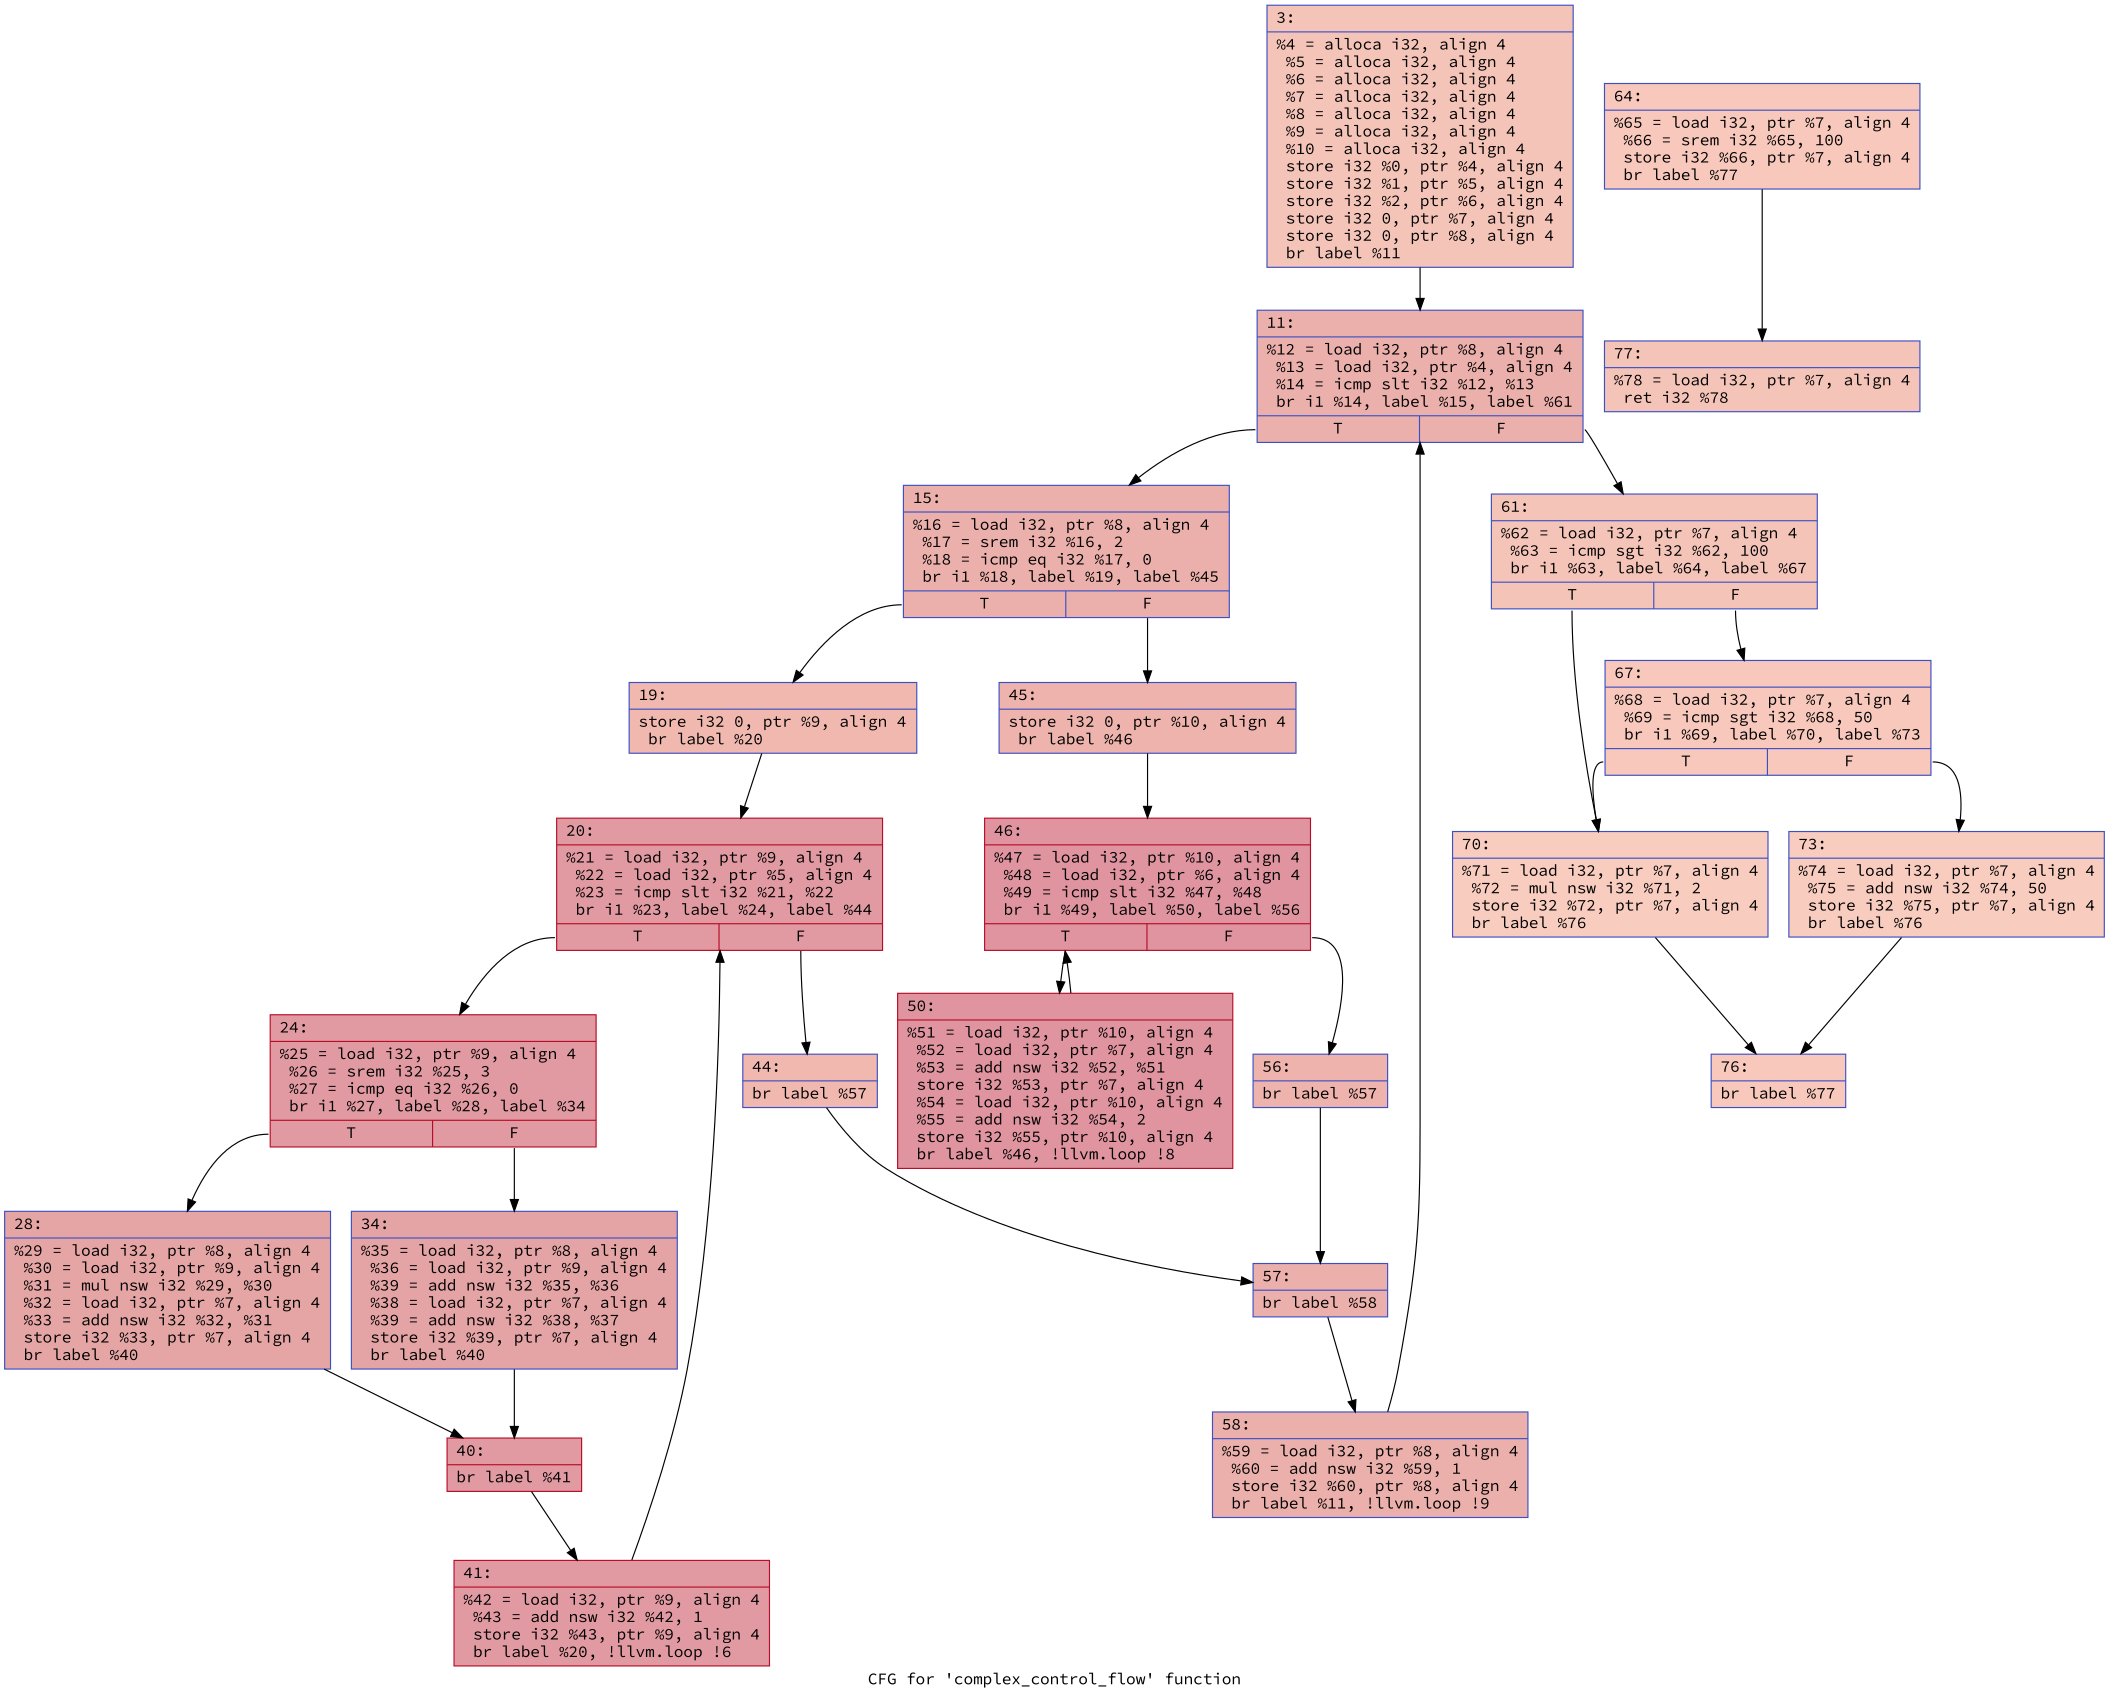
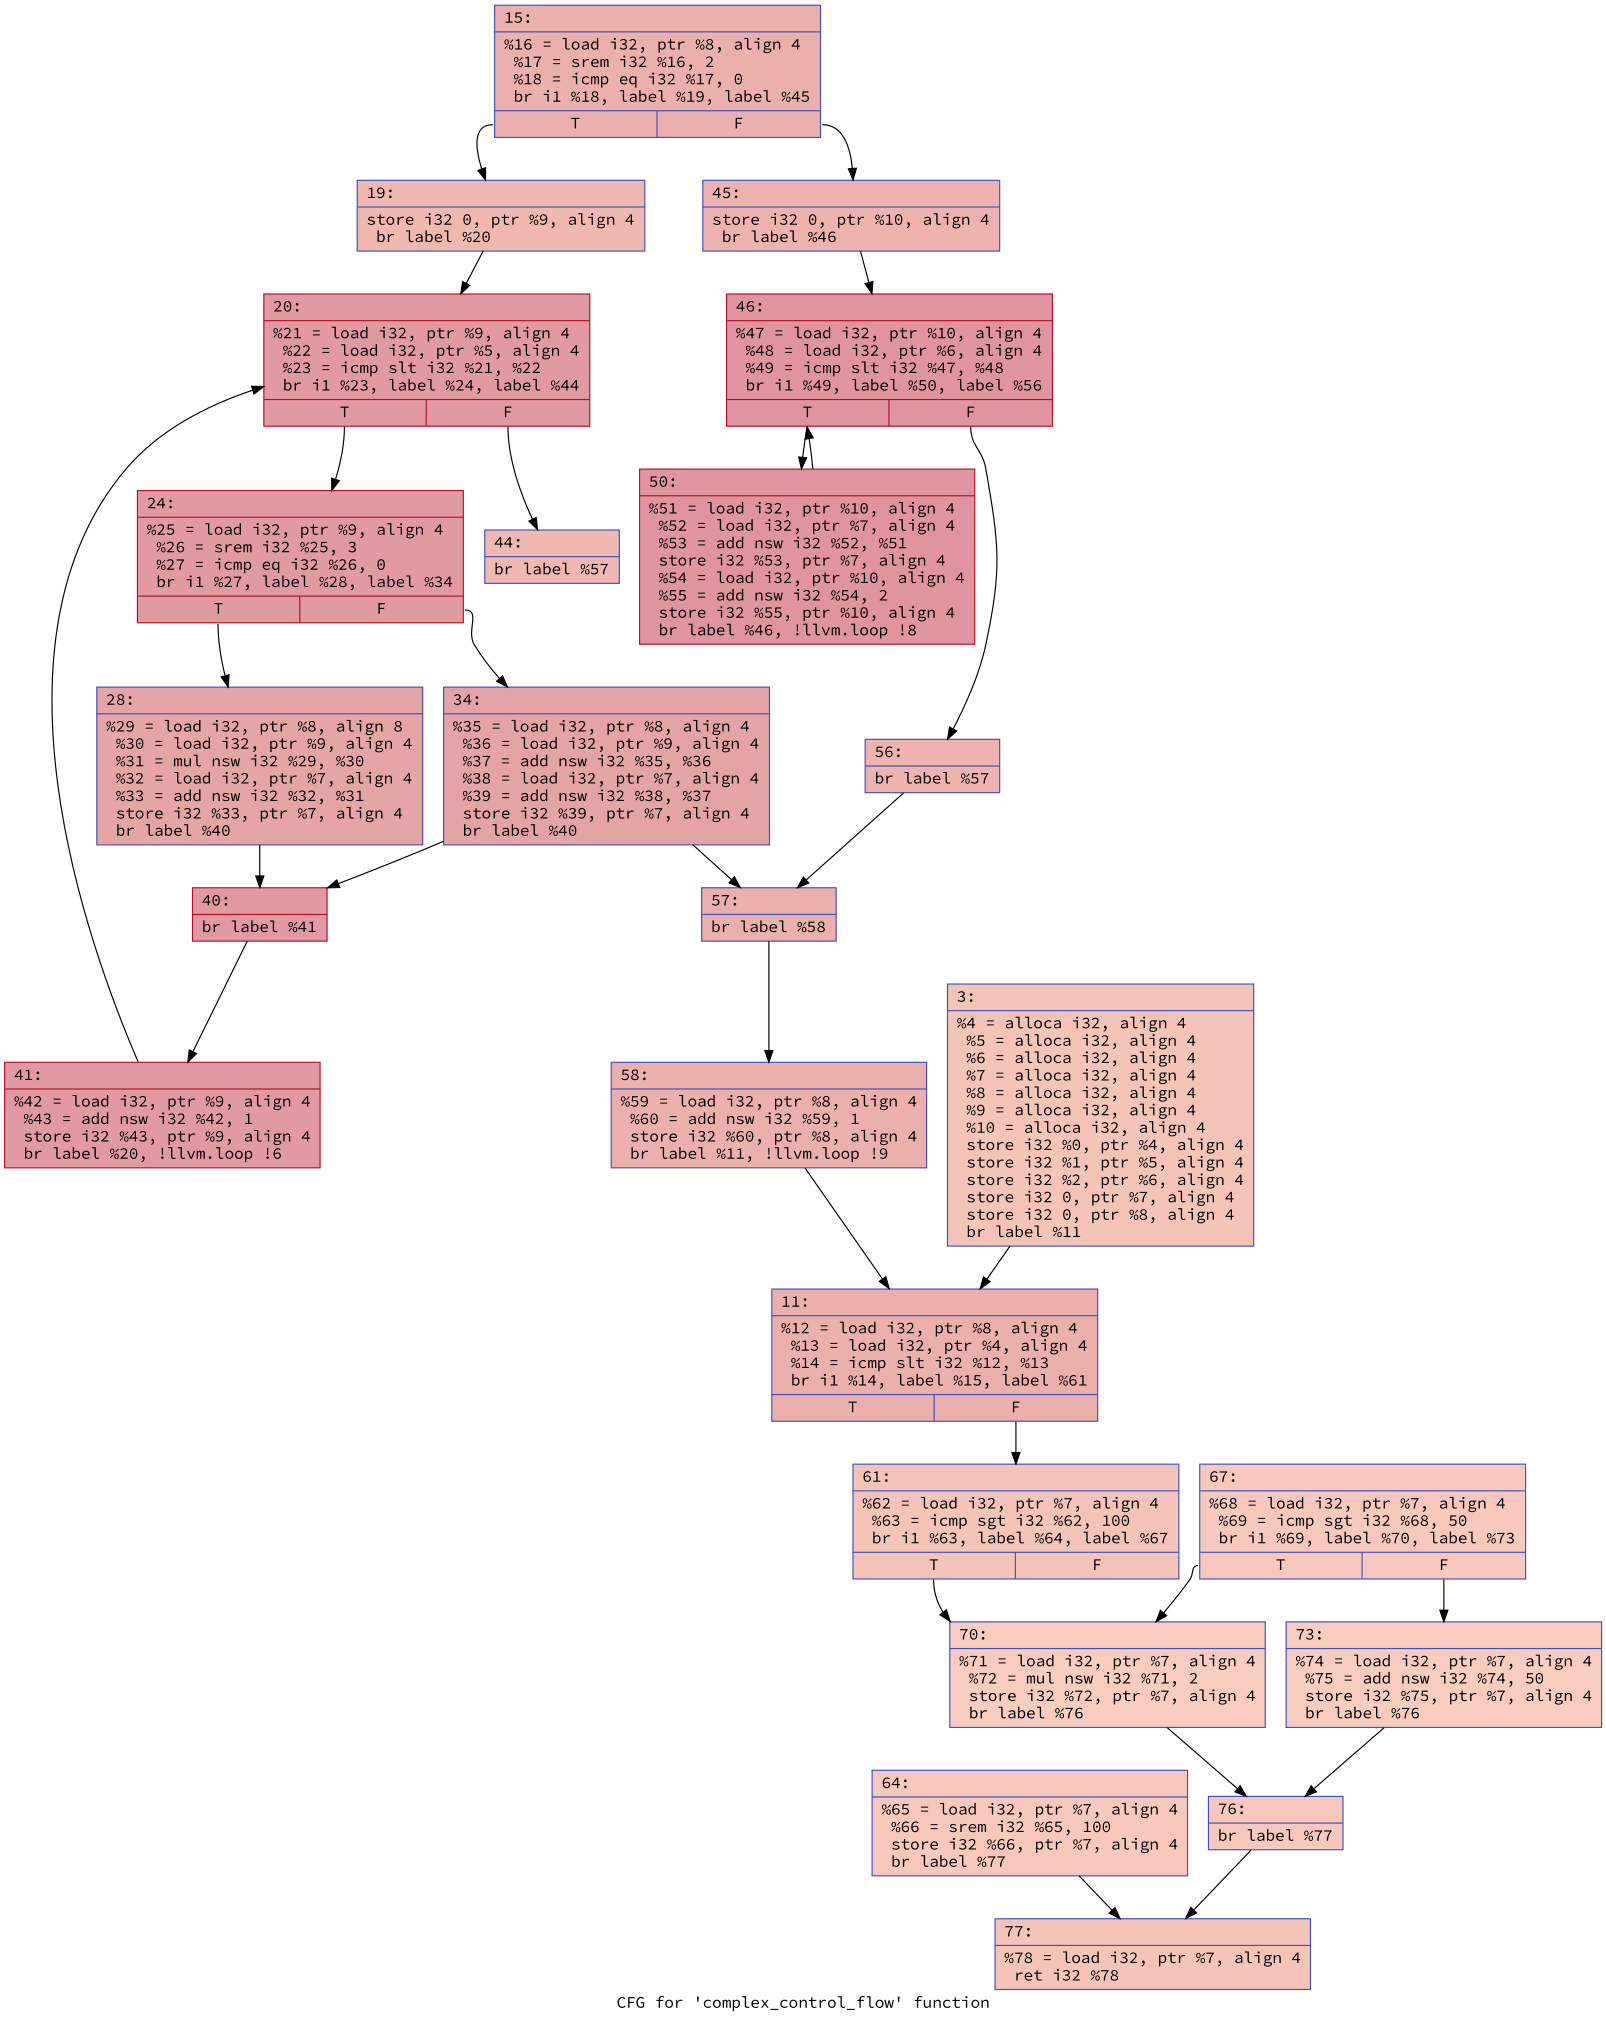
edge "11:" -> "15:": removed
edge "61:" -> "67:": removed
edge "44:" -> "57:": now "34:" -> "57:"
node "28:": text "%29 = load i32, ptr %8, align 4" -> "%29 = load i32, ptr %8, align 8"
node "34:": text "%39 = add nsw i32 %35, %36" -> "%37 = add nsw i32 %35, %36"
edge "76:" -> "77:": added
